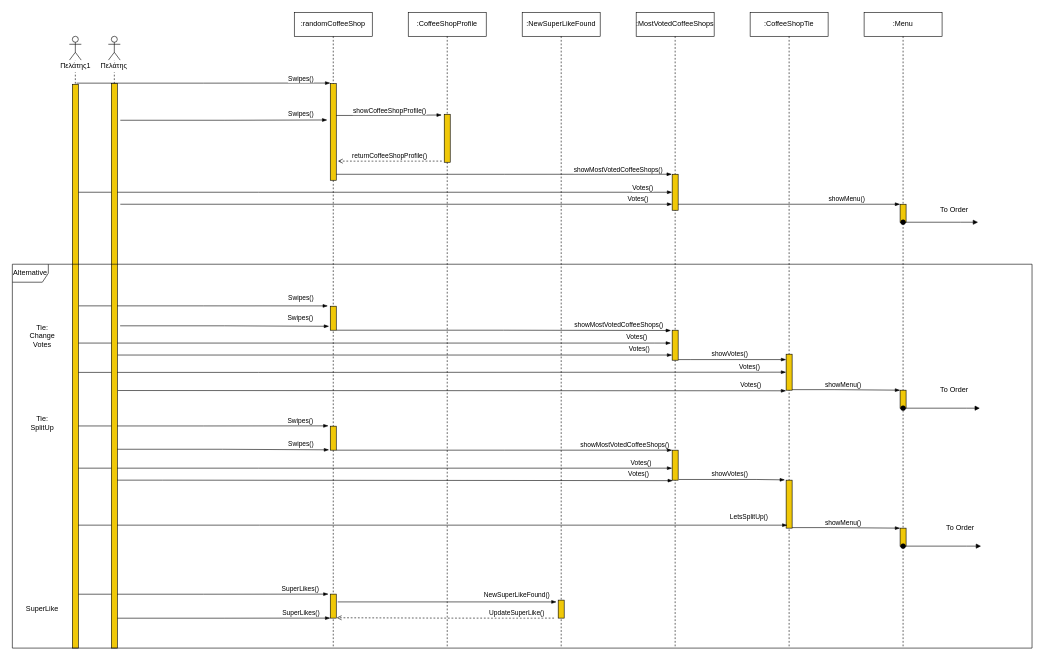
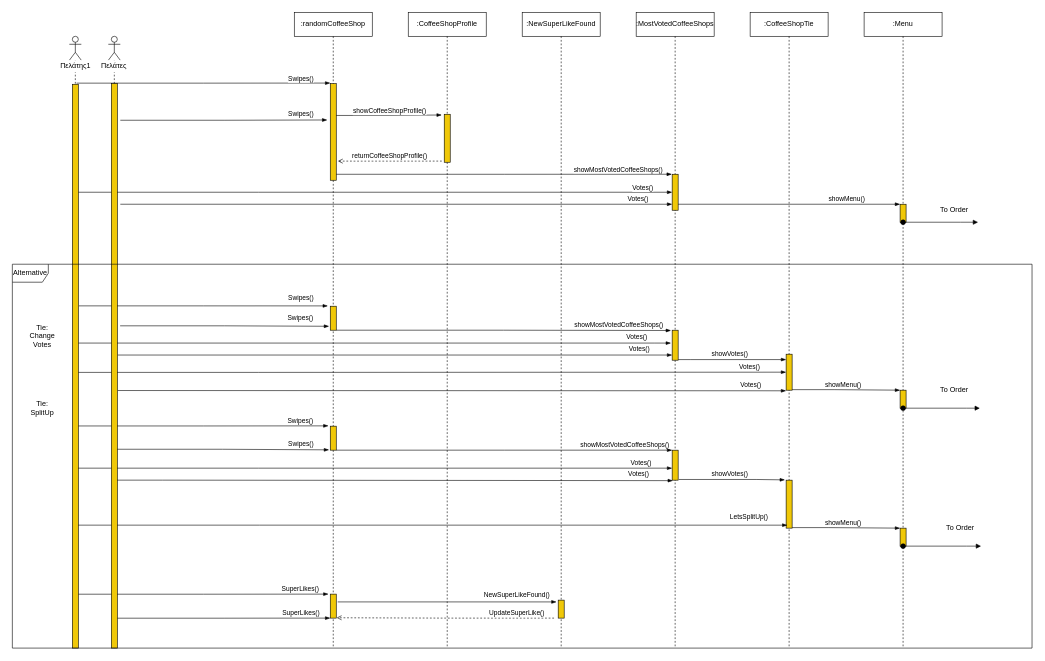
node "Πελάτης": label "Πελάτης" -> "Πελάτες"
node "Tie: SplitUp": moved (42, 423) -> (42, 408)
node "SuperLike": removed
